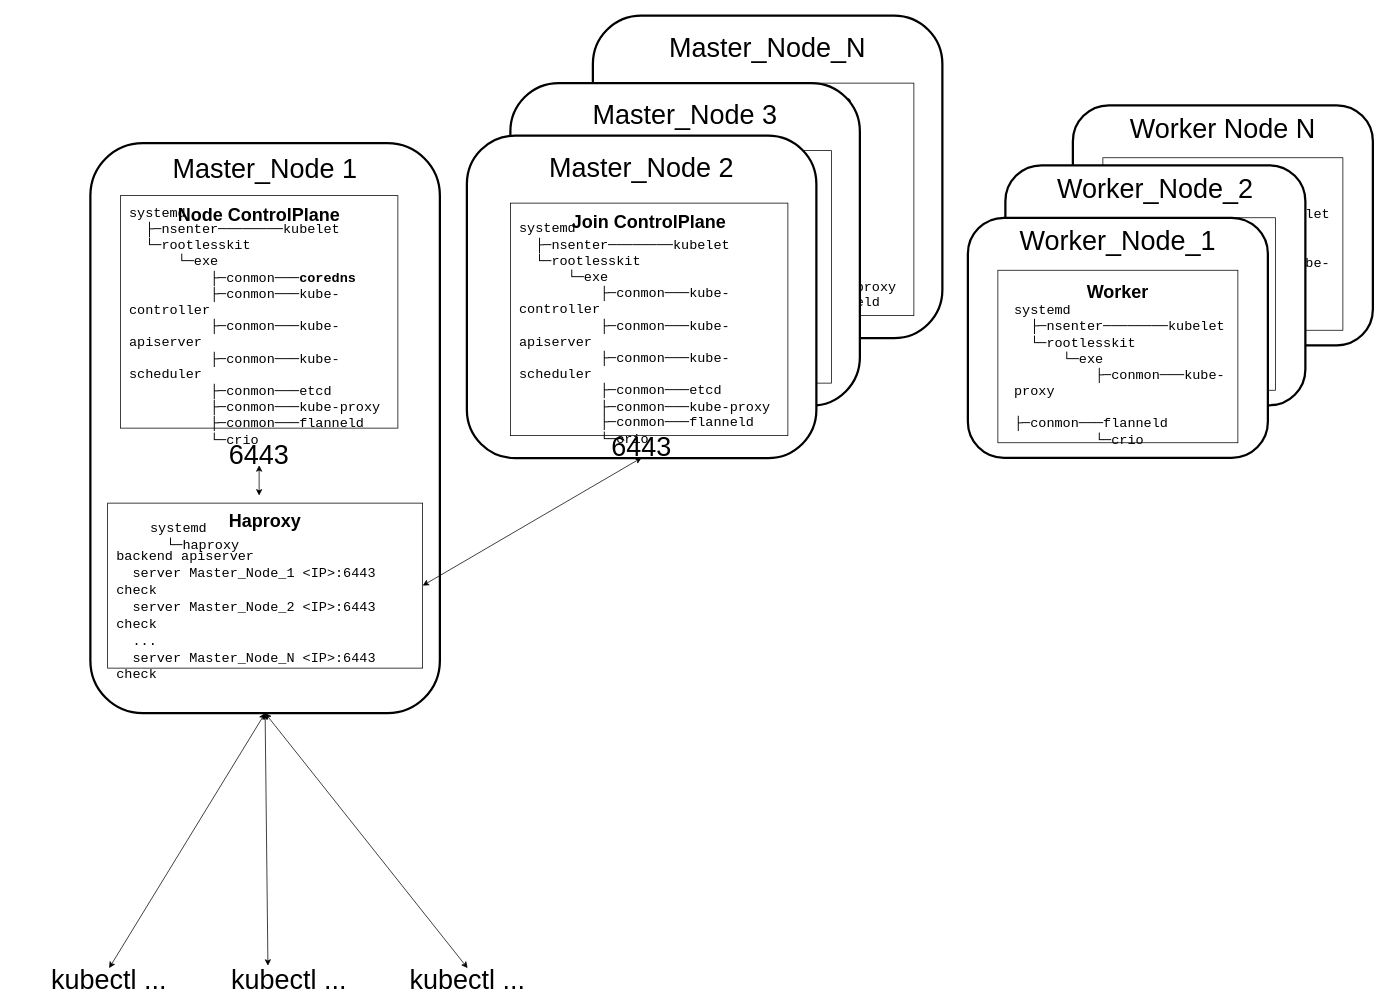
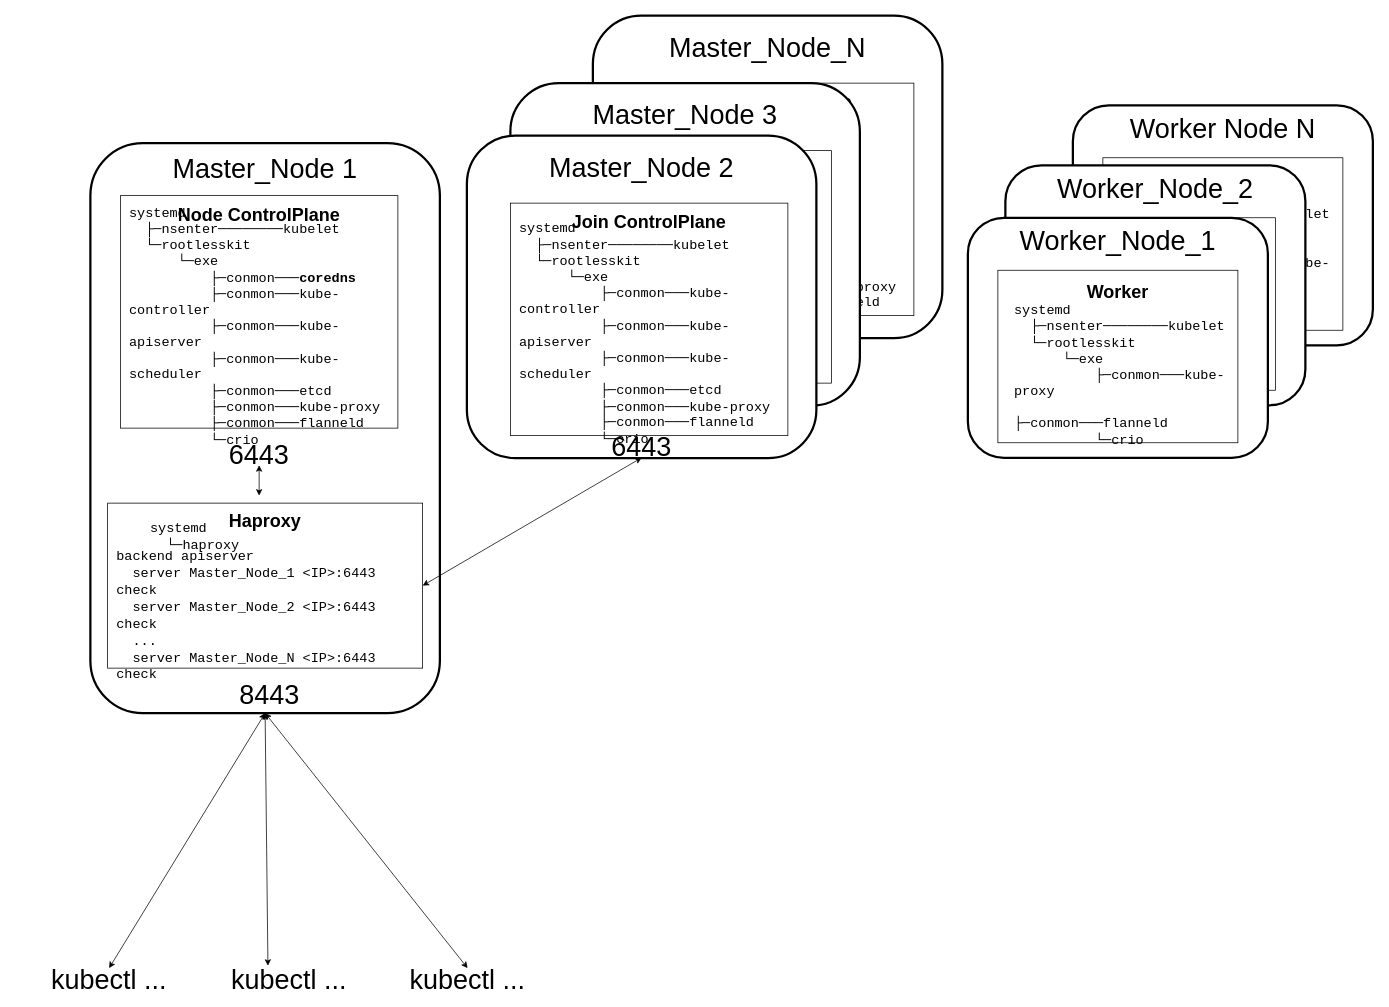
node "8443": added
